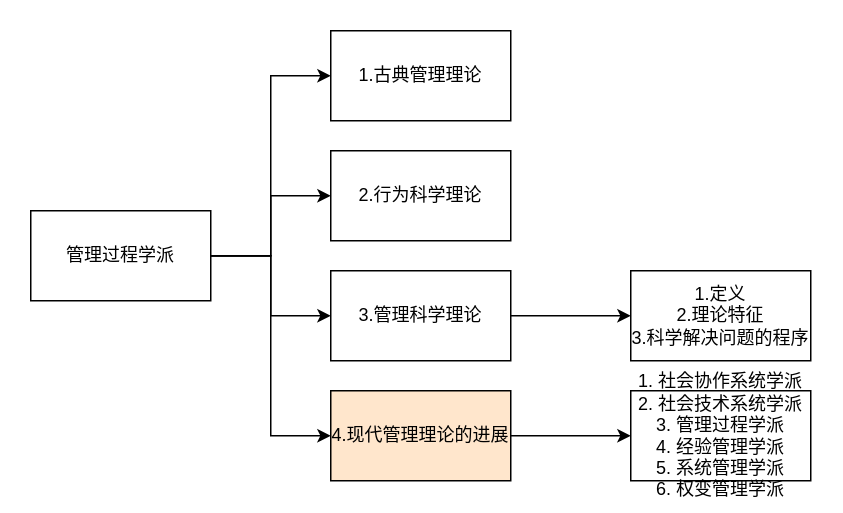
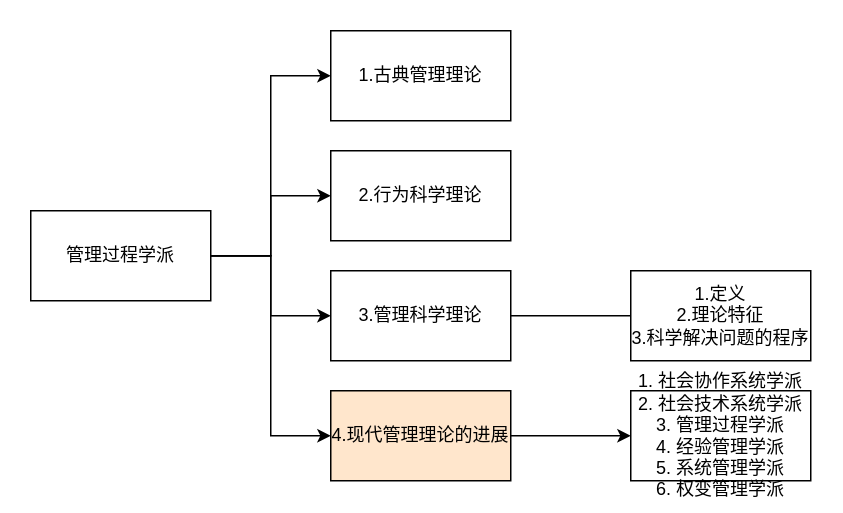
edge "3.管理科学理论" -> "1.定义 2.理论特征 3.科学解决问题的程序": arrowhead classic -> none
